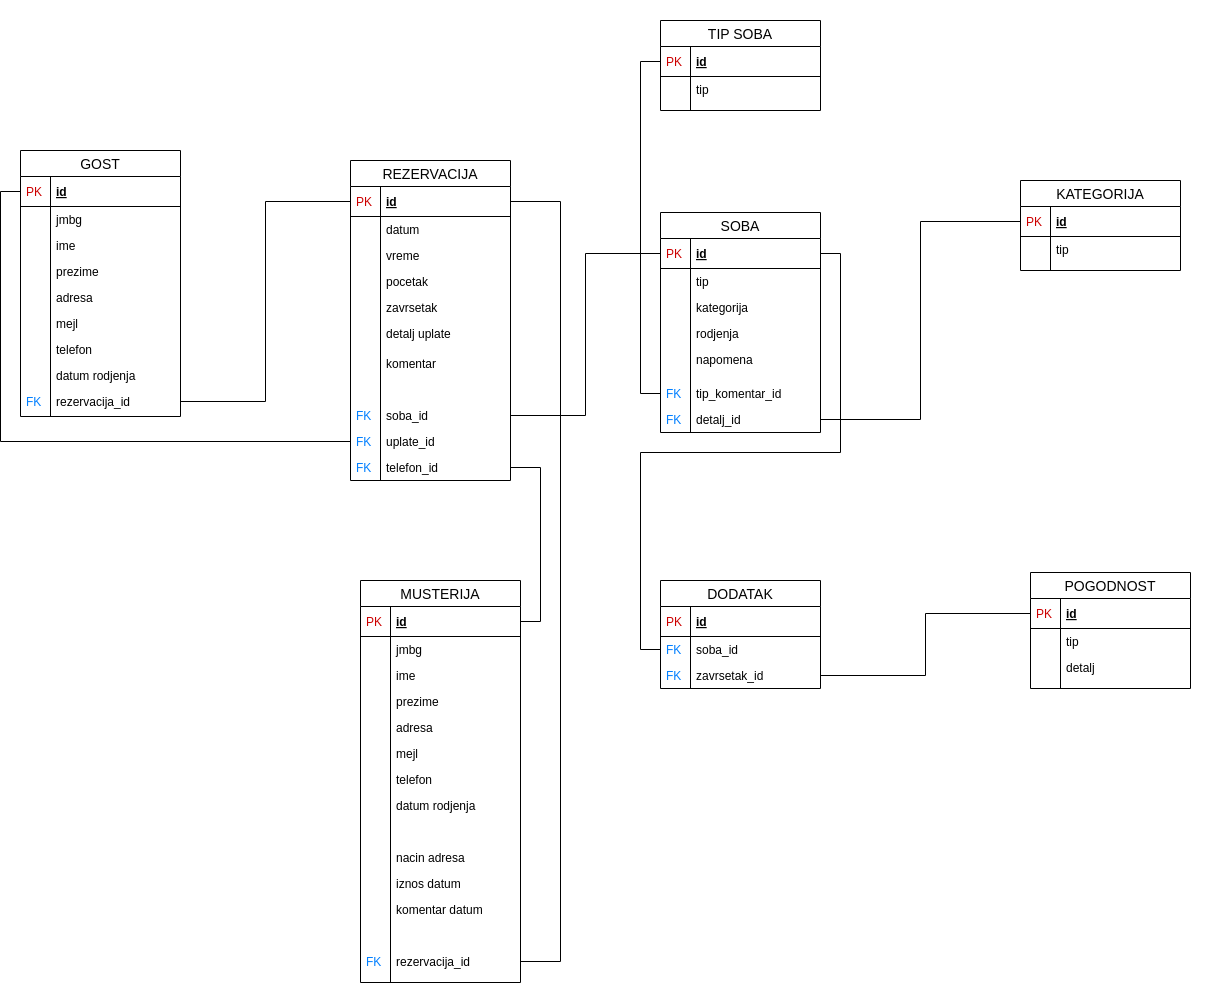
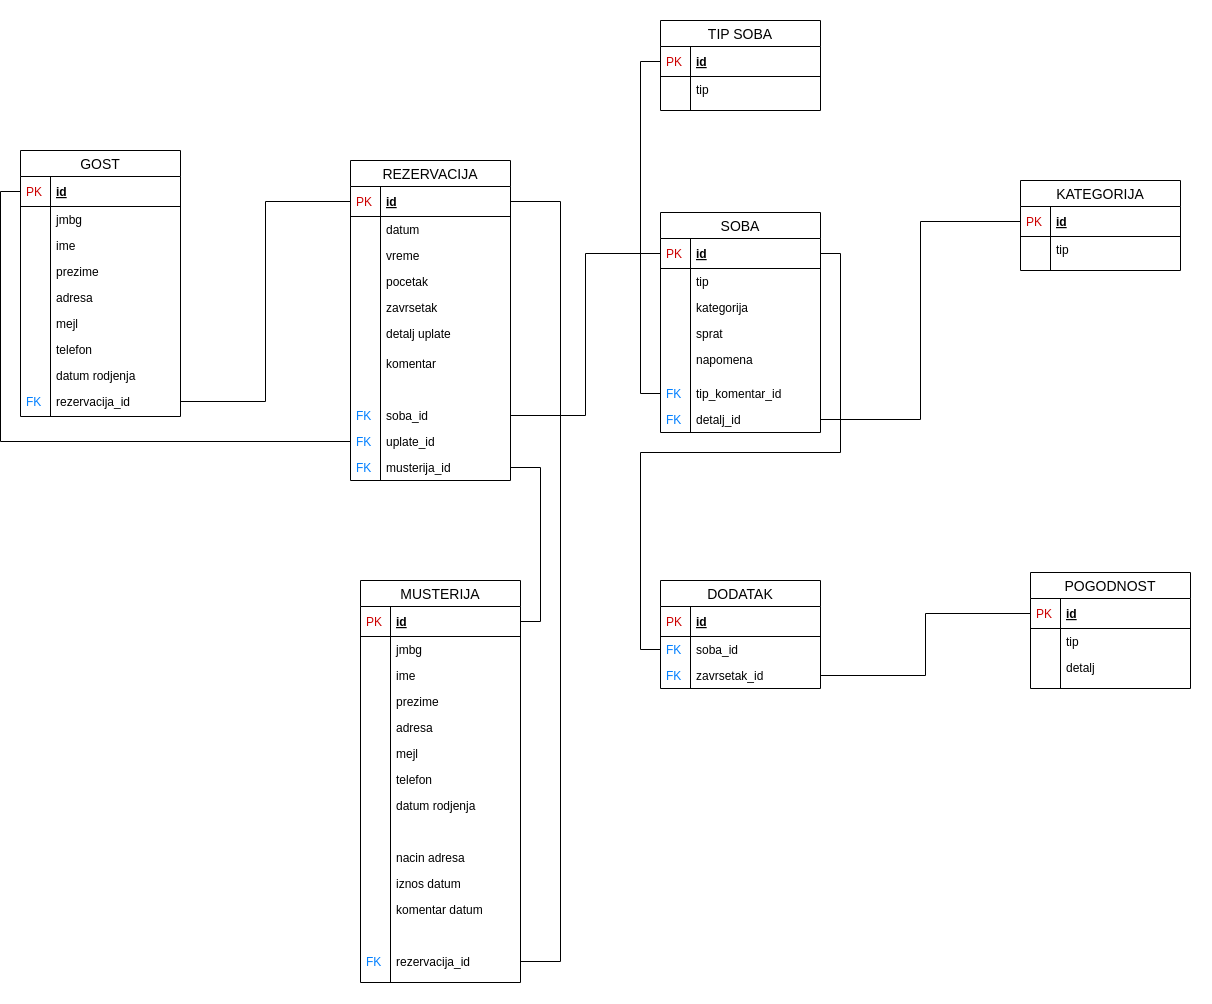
node "rodjenja": label "rodjenja" -> "sprat"
node "telefon_id": label "telefon_id" -> "musterija_id"
